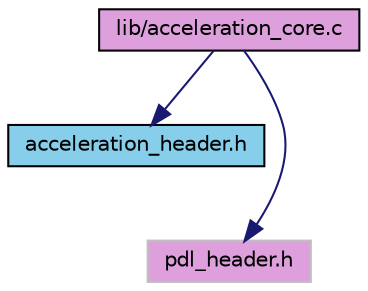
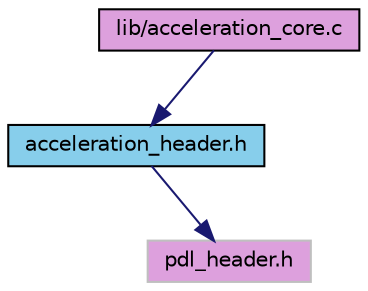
edge "lib/acceleration_core.c" -> "pdl_header.h": now "acceleration_header.h" -> "pdl_header.h"
